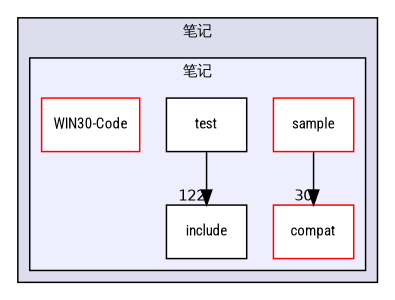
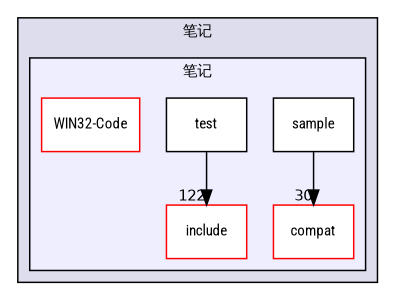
node "WIN30-Code": label "WIN30-Code" -> "WIN32-Code"
node "sample": color red -> black
node "include": color black -> red
